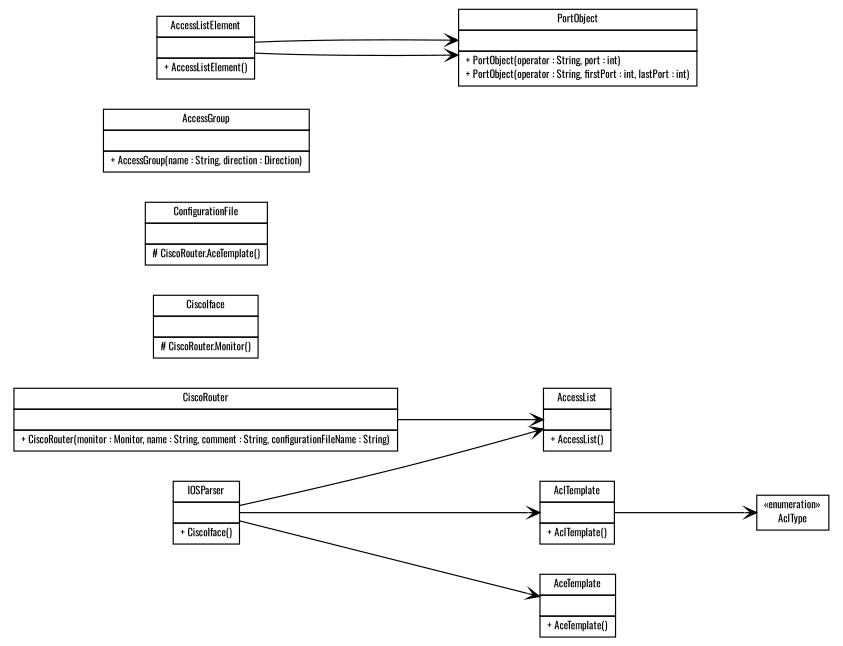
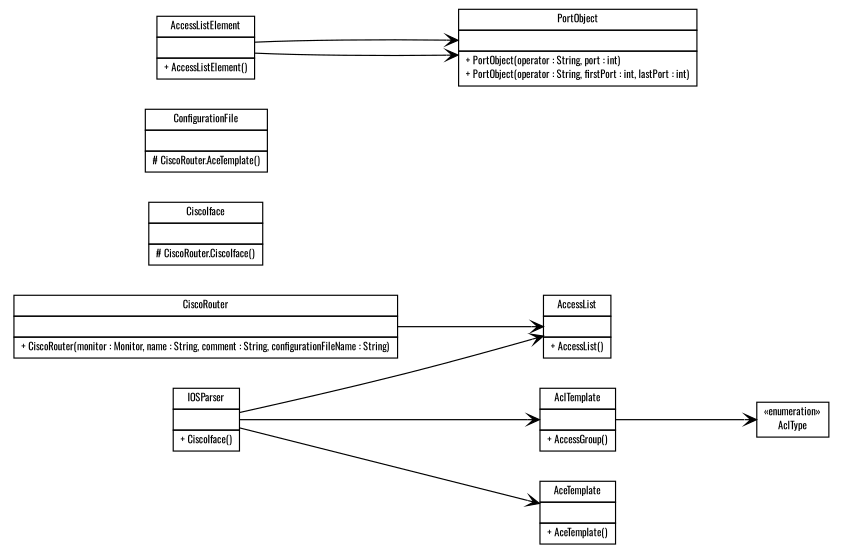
node "AccessGroup": removed
node "CiscoIface": text "# CiscoRouter.Monitor()" -> "# CiscoRouter.CiscoIface()"
node "AclTemplate": text "+ AclTemplate()" -> "+ AccessGroup()"
